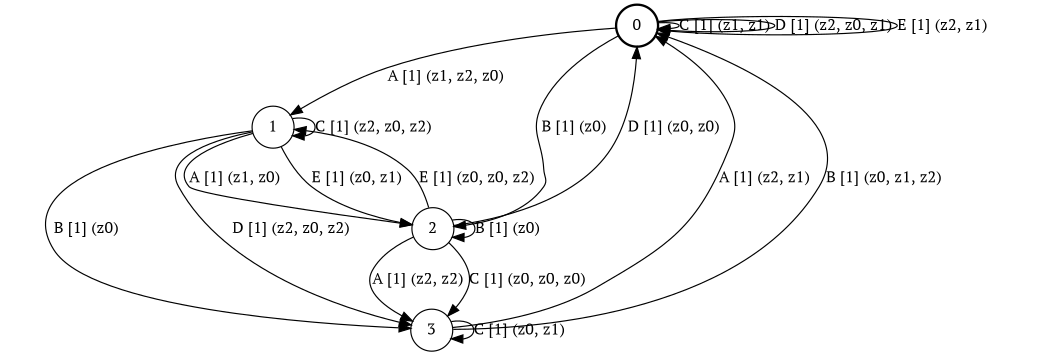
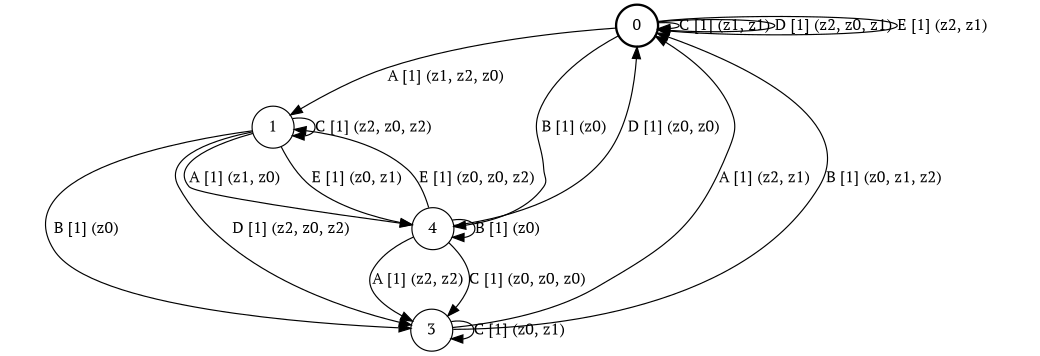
node "2": label "2" -> "4"
